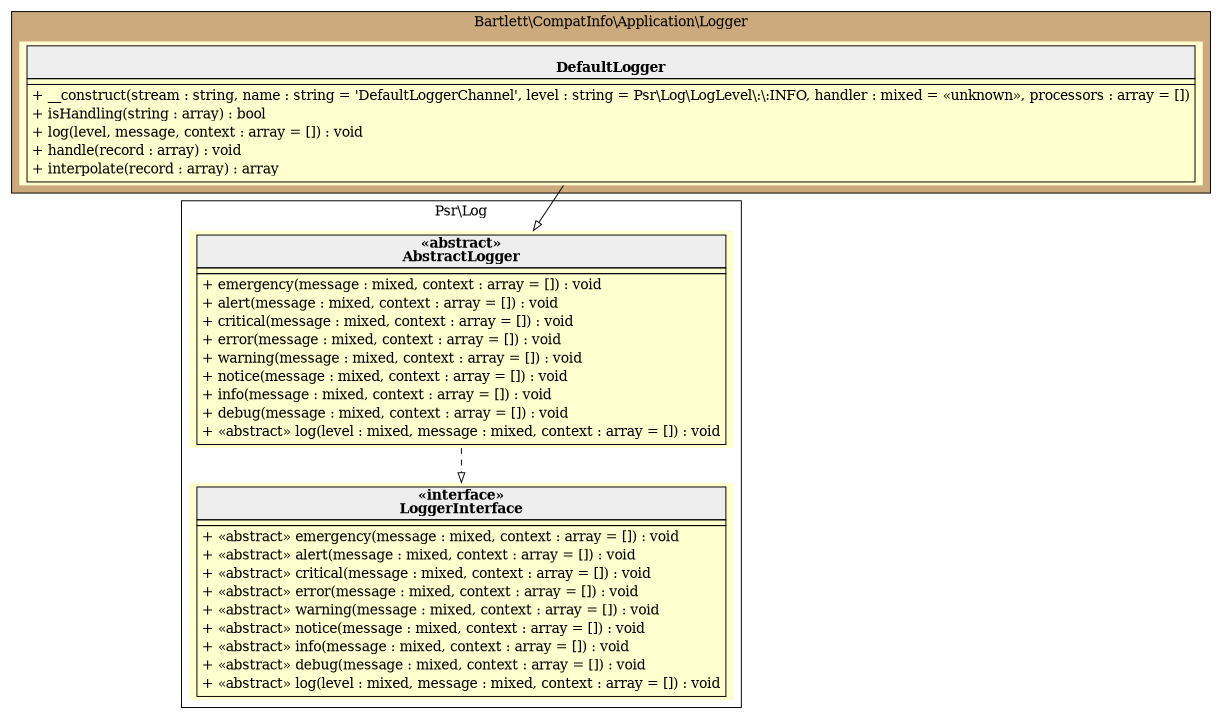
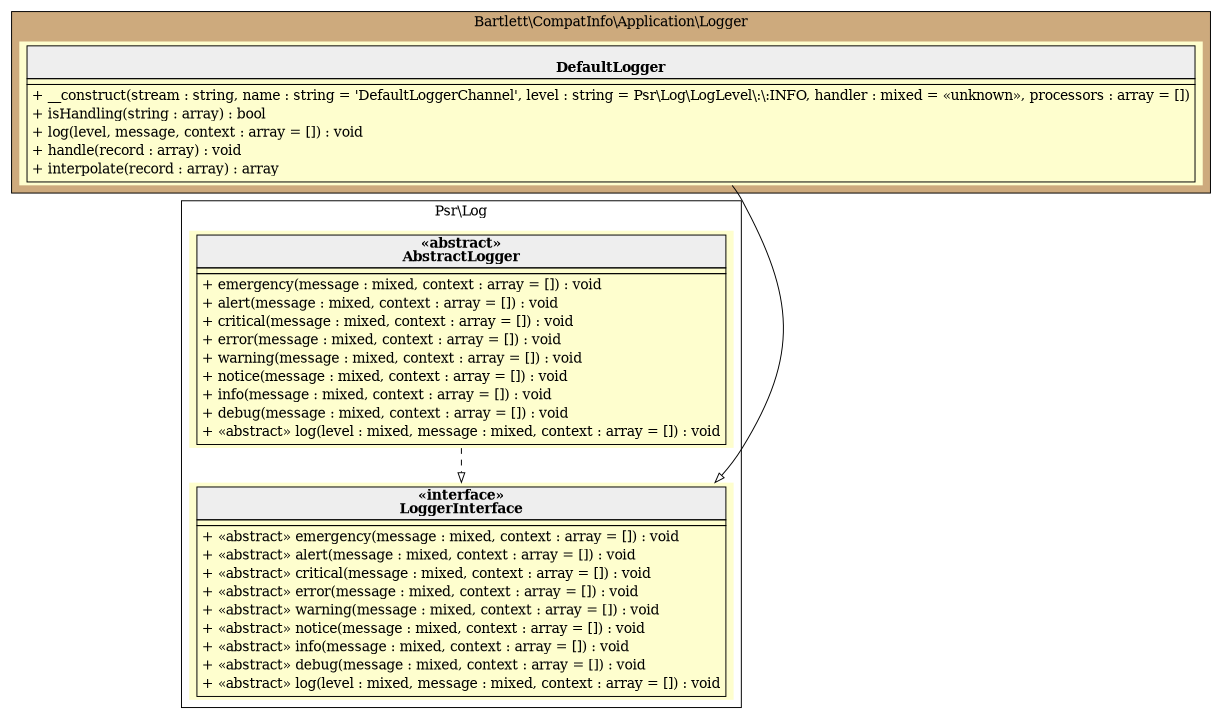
edge "DefaultLogger" -> "AbstractLogger": now "DefaultLogger" -> "LoggerInterface"
